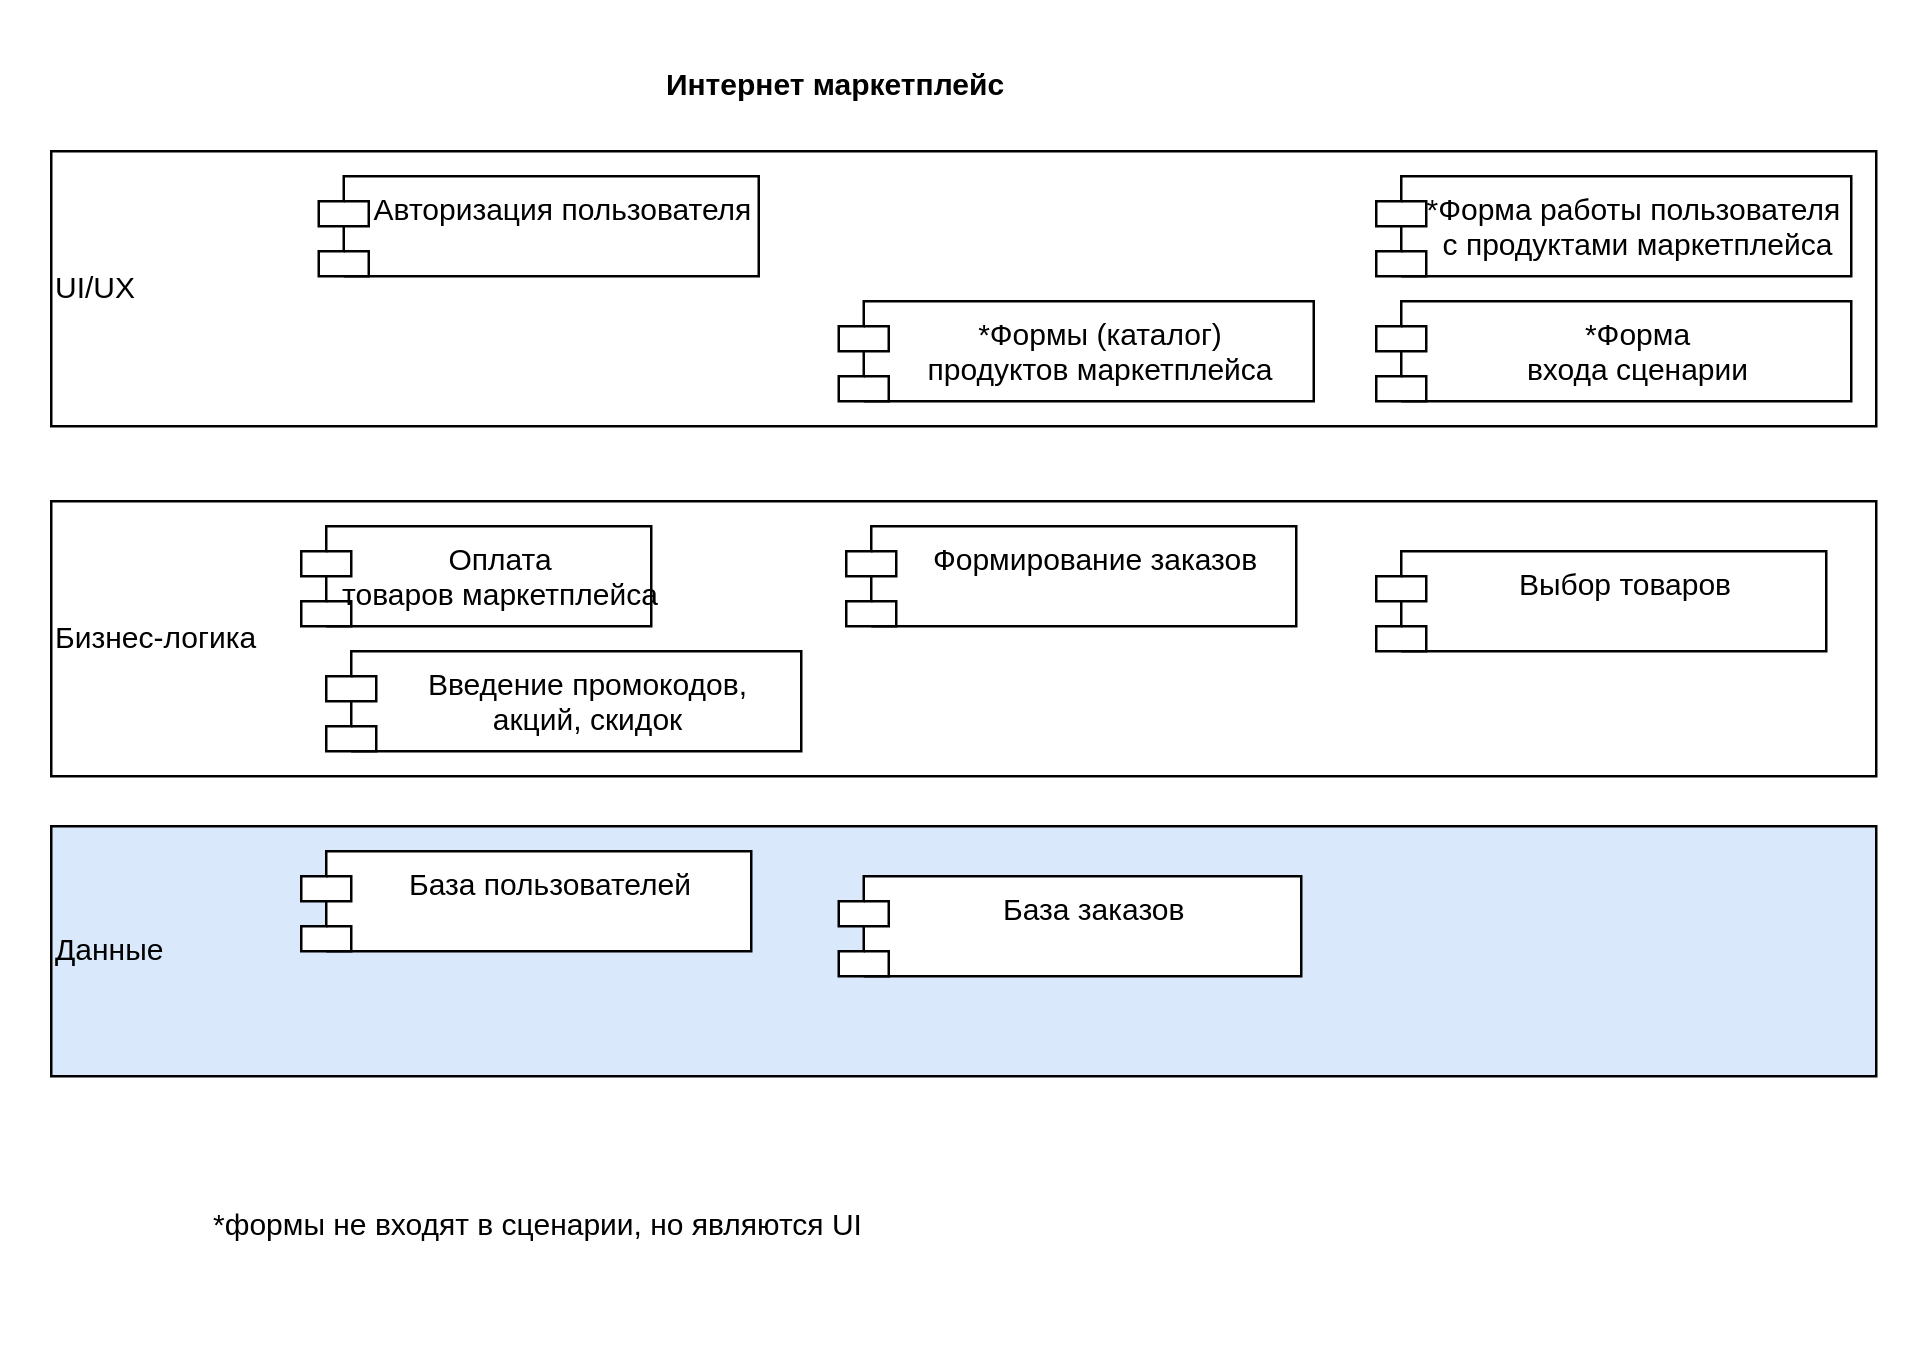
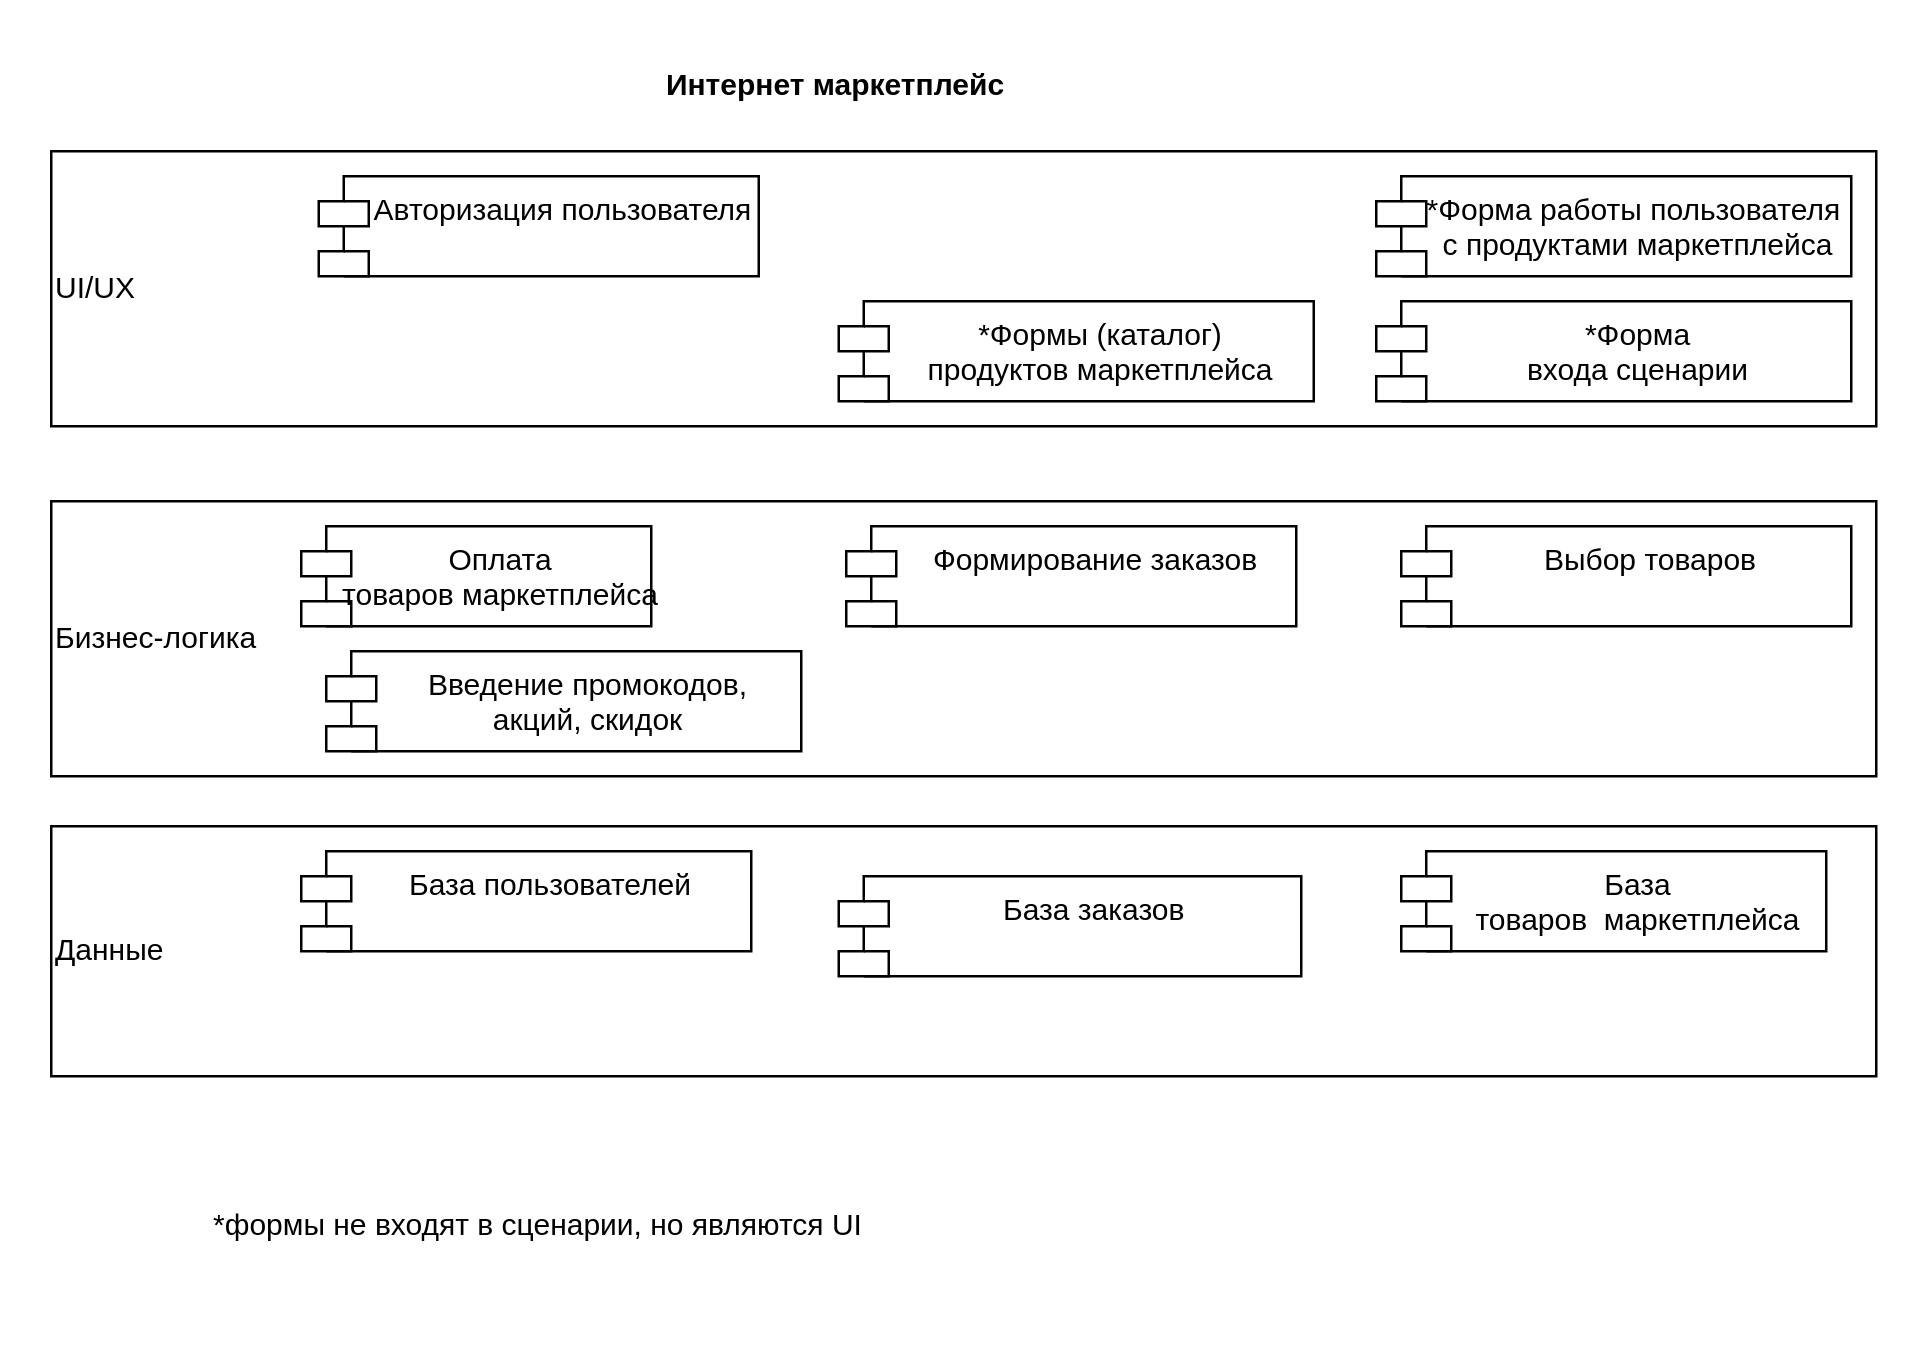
node "Выбор товаров": moved (1601, 601) -> (1626, 576)
node "База товаров маркетплейса": added
node "Данные": fillcolor #dae8fc -> #ffffff
